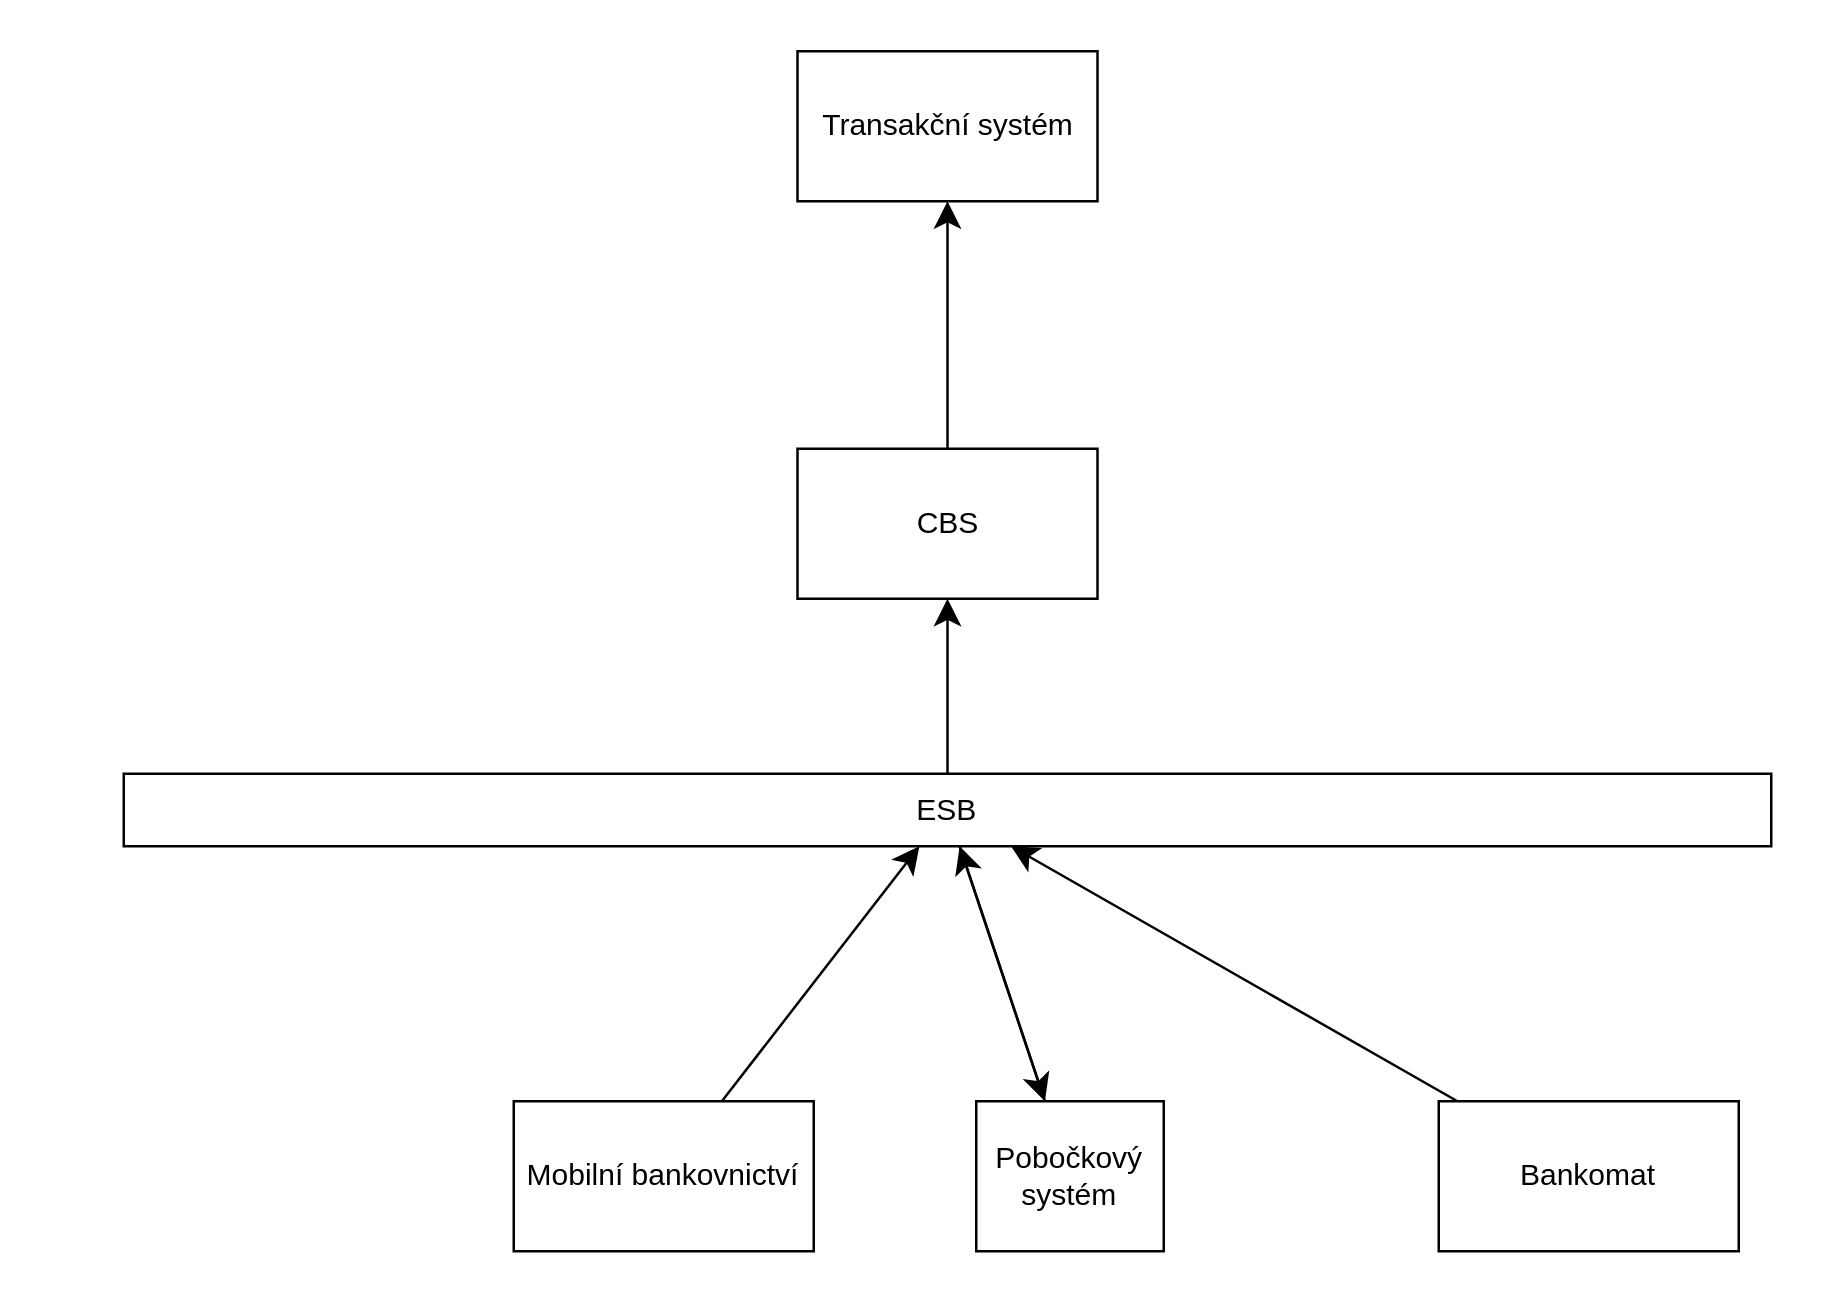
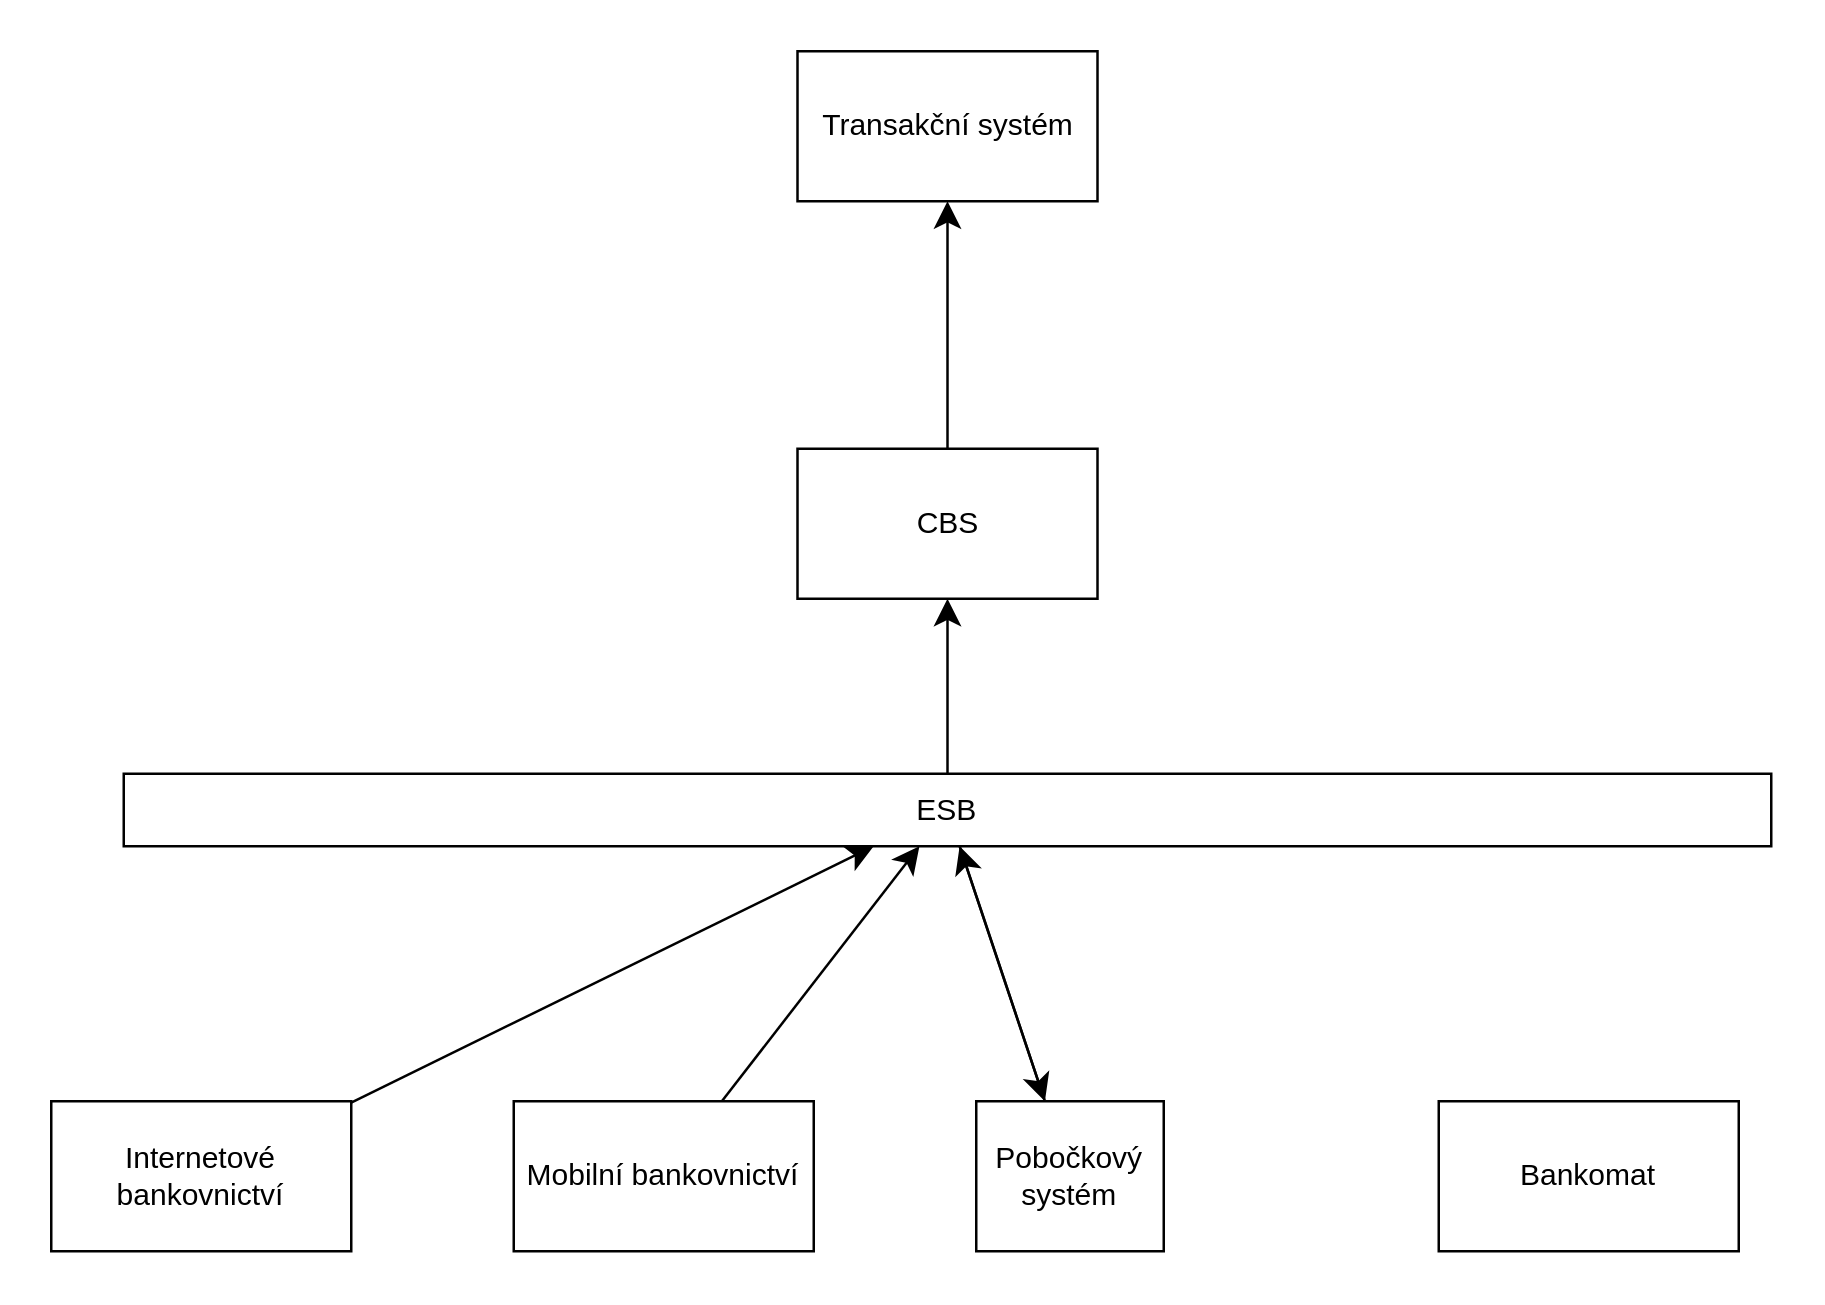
edge "Bankomat" -> "ESB": removed
edge "Internetové bankovnictví" -> "ESB": added
node "Internetové bankovnictví": added
